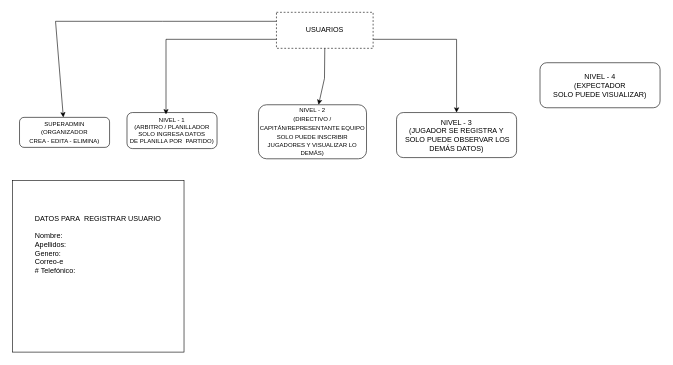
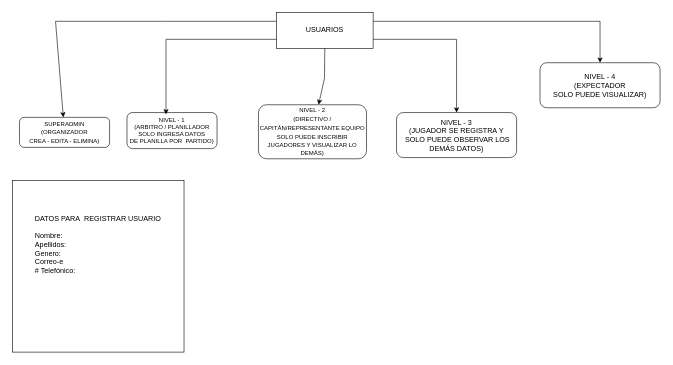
edge "USUARIOS" -> "NIVEL - 4 (EXPECTADOR SOLO PUEDE VISUALIZAR)": added
node "USUARIOS": style dashed -> solid
